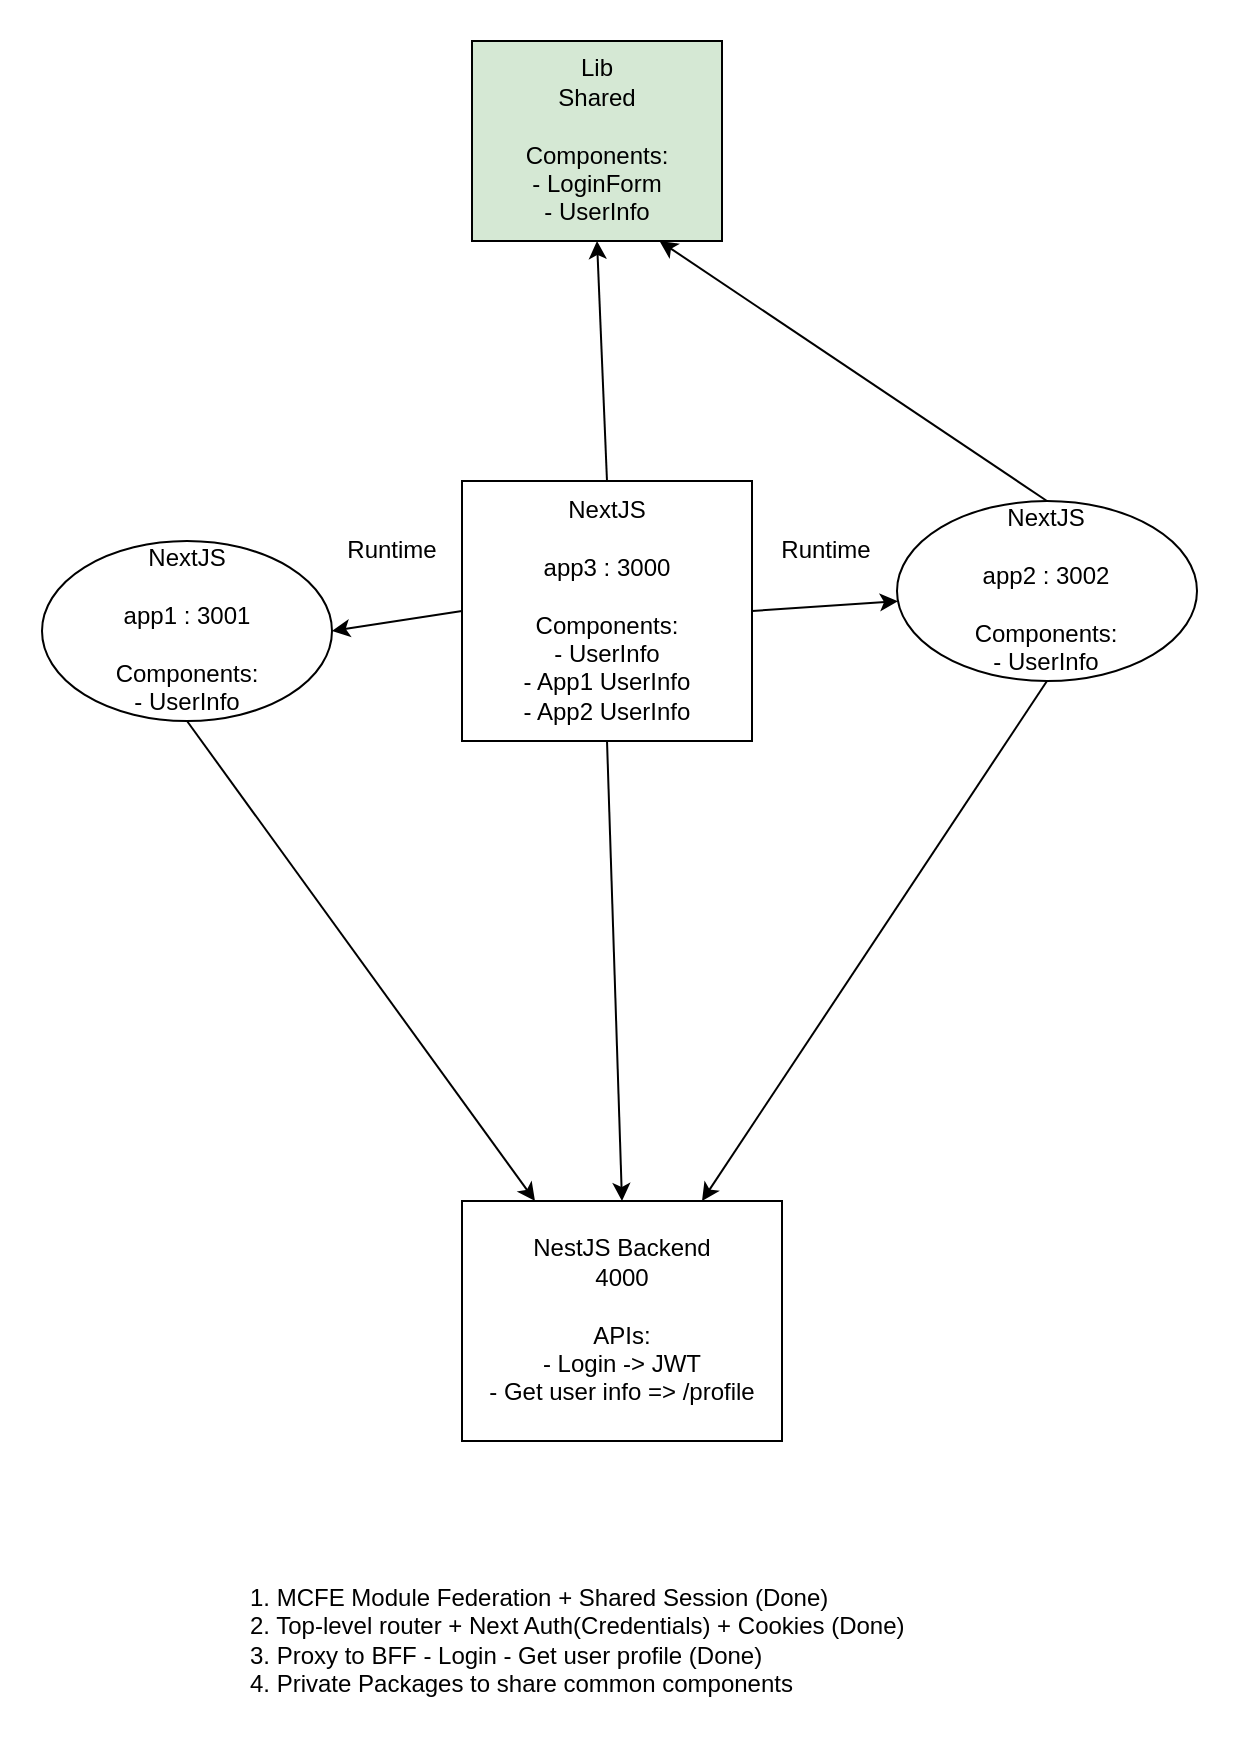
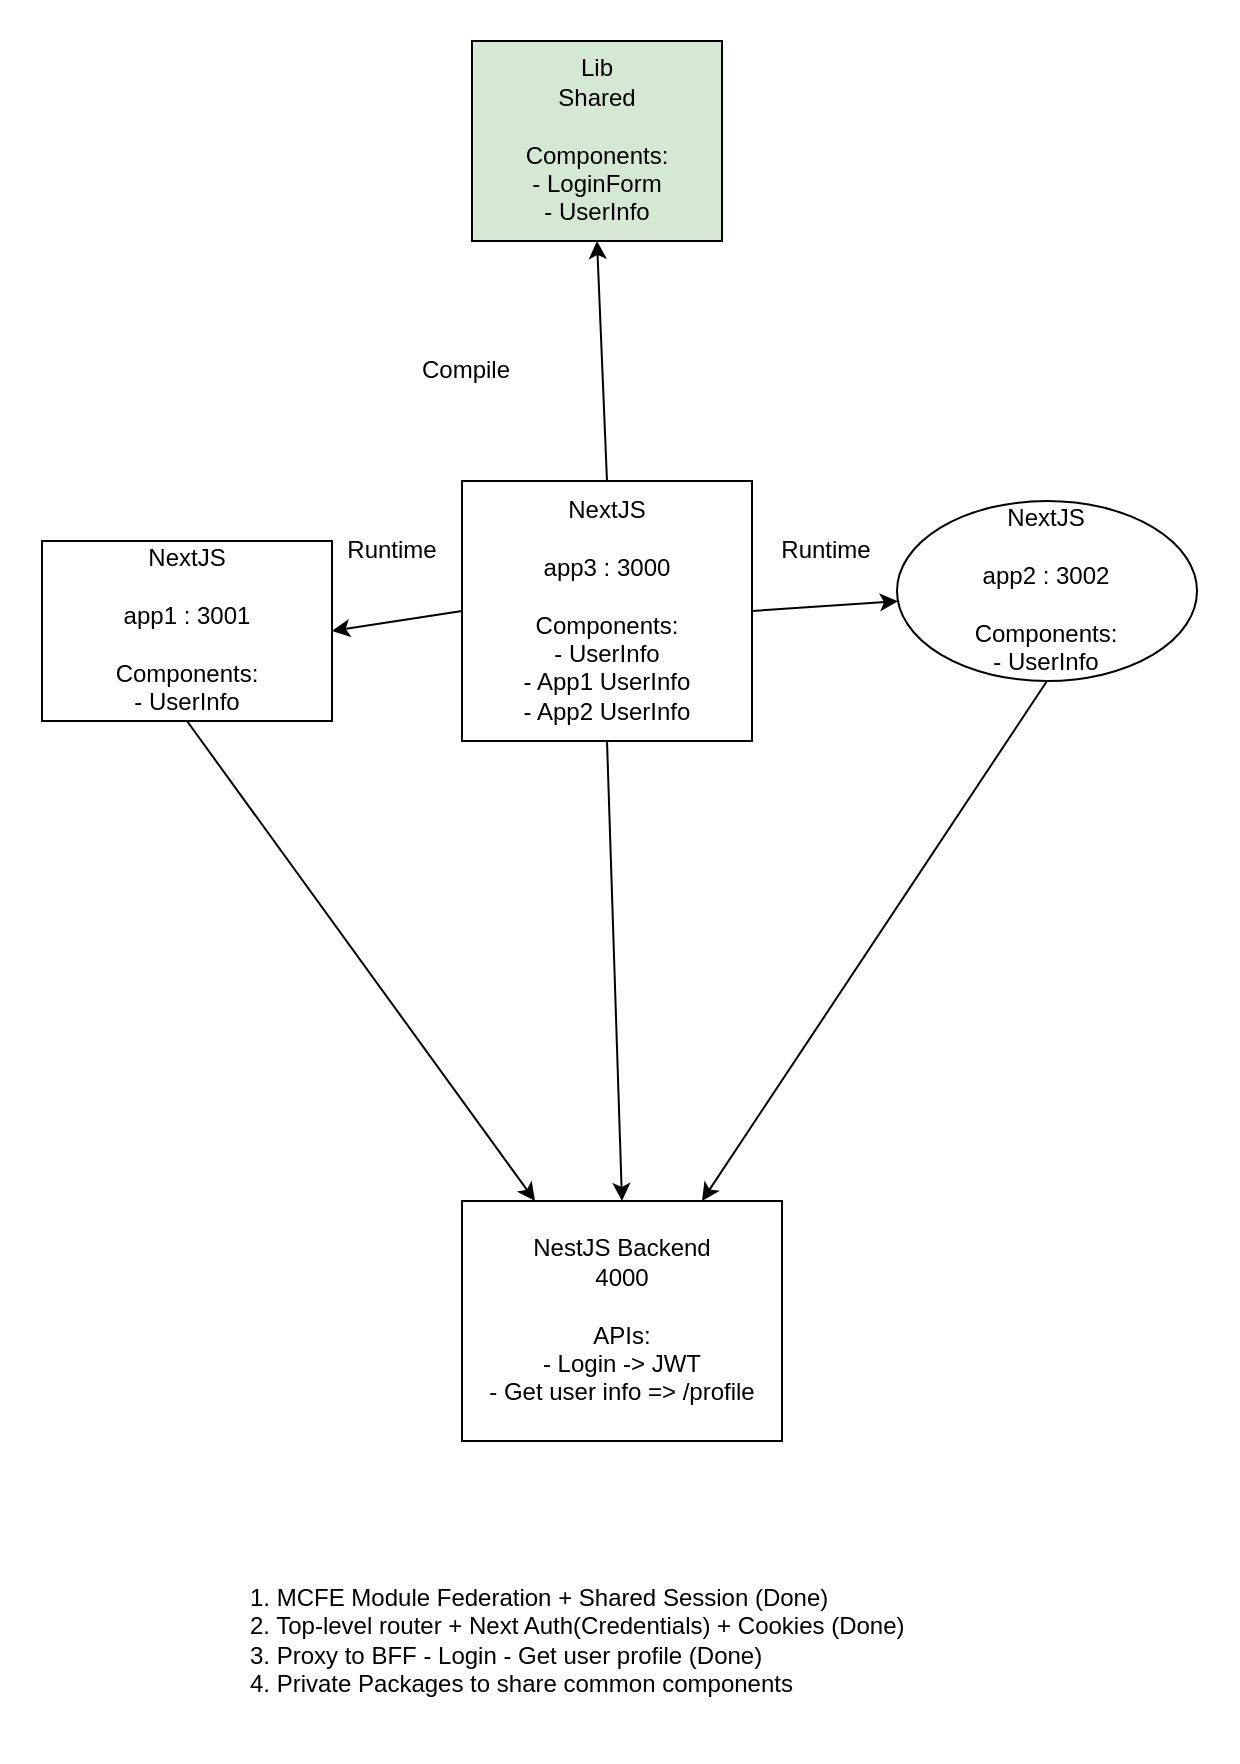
node "Compile": added
edge "NextJS app2 : 3002 Components: - UserInfo" -> "Lib Shared Components: - LoginForm - UserInfo": removed
node "NextJS app1 : 3001 Components: - UserInfo": shape ellipse -> rectangle
